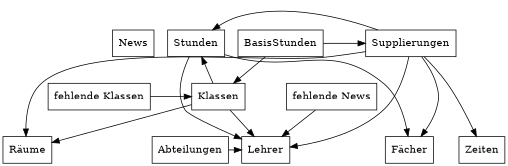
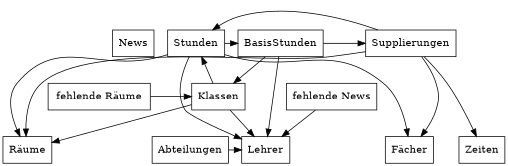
edge "Stunden" -> "BasisStunden": added
edge "Stunden" -> "Räume": added
node "fehlende Klassen": label "fehlende Klassen" -> "fehlende Räume"
edge "Supplierungen" -> "Lehrer": now "BasisStunden" -> "Lehrer"
